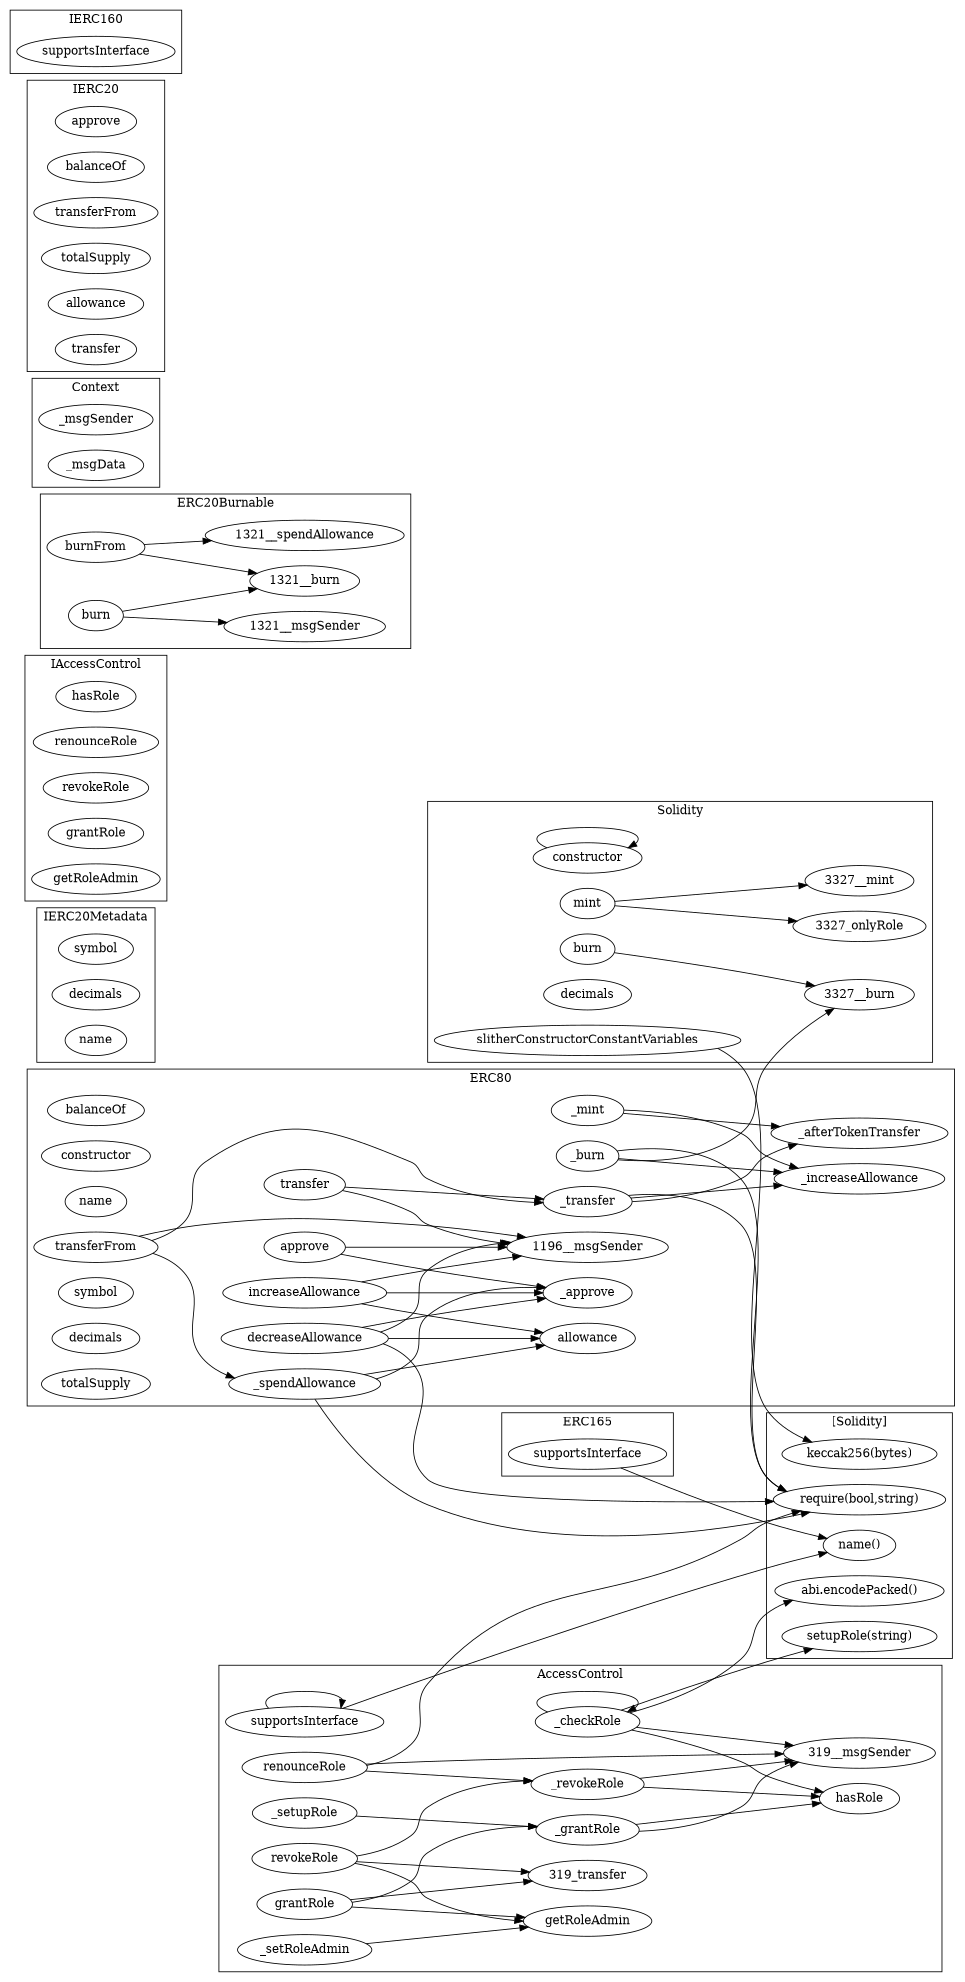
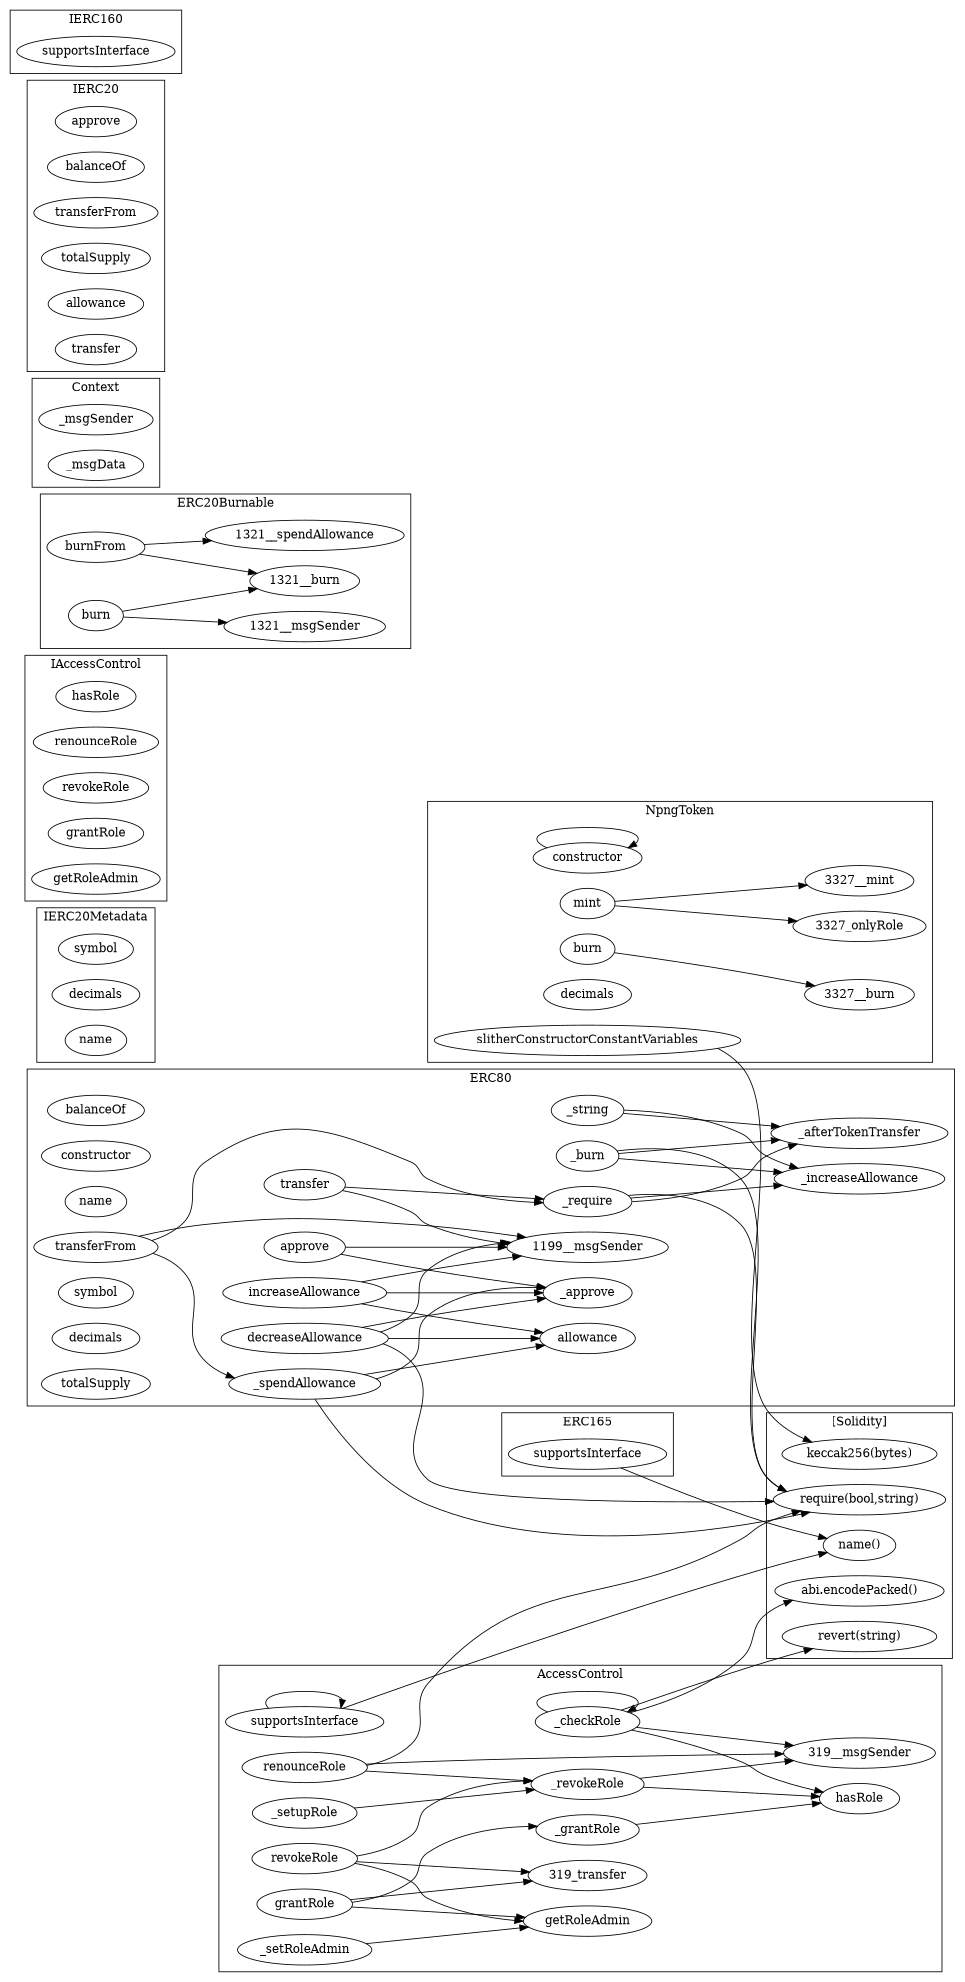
cluster "Solidity": label "Solidity" -> "NpngToken"
node "_mint": label "_mint" -> "_string"
edge "_burn" -> "3327__burn": now "_burn" -> "_afterTokenTransfer"
node "_transfer": label "_transfer" -> "_require"
node "1196__msgSender": label "1196__msgSender" -> "1199__msgSender"
node "setupRole(string)": label "setupRole(string)" -> "revert(string)"
edge "_setupRole" -> "_grantRole": now "_setupRole" -> "_revokeRole"
edge "_grantRole" -> "319__msgSender": removed
